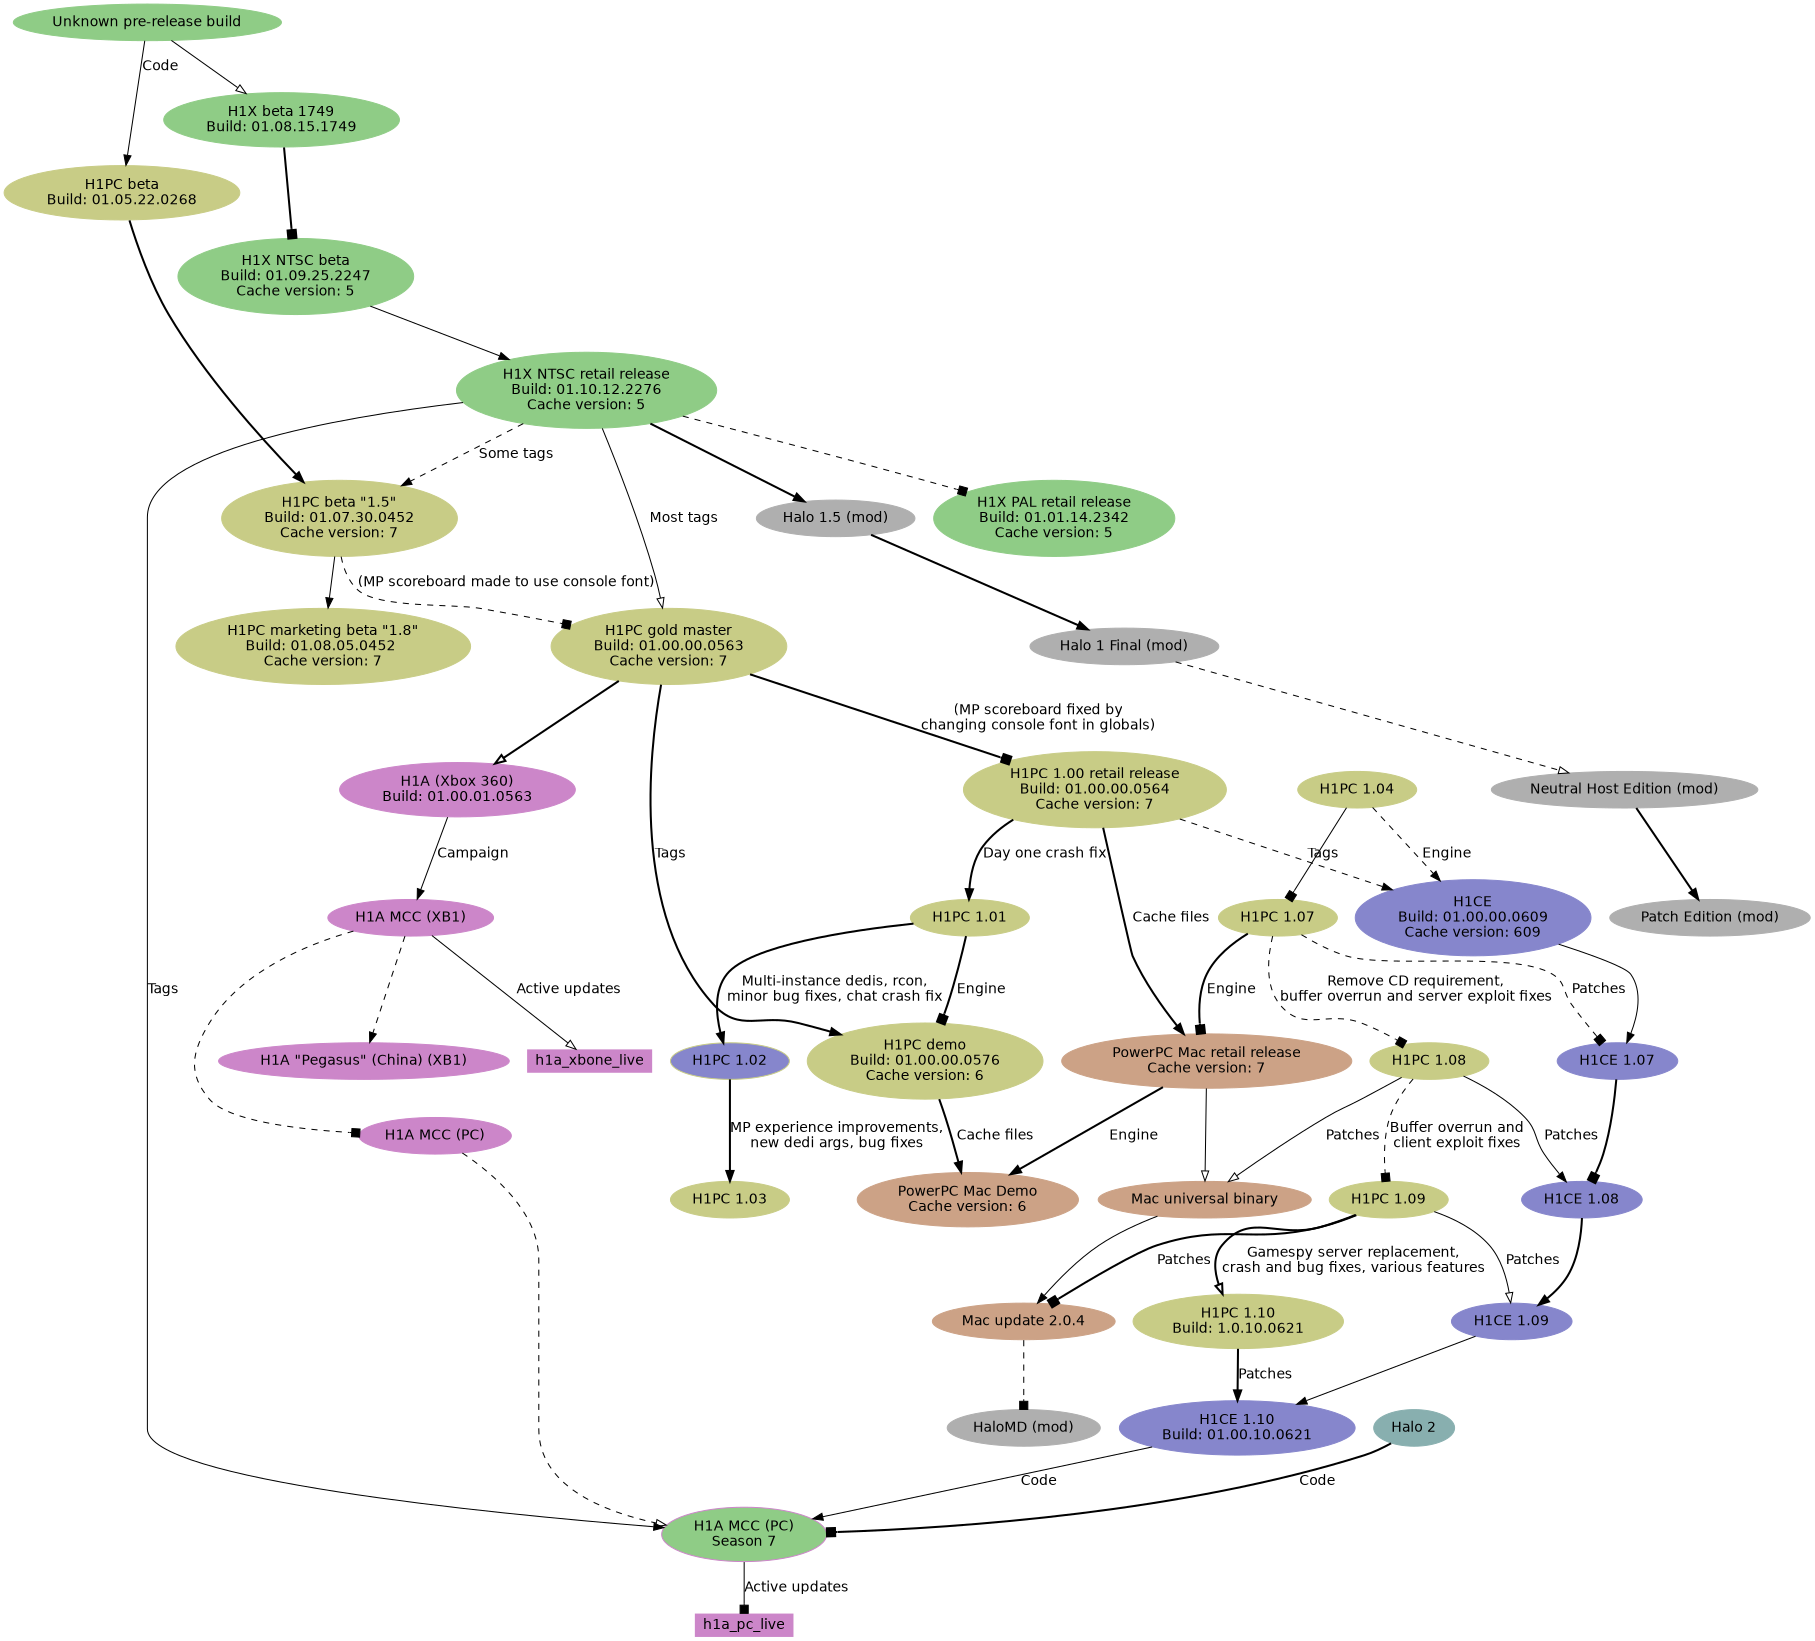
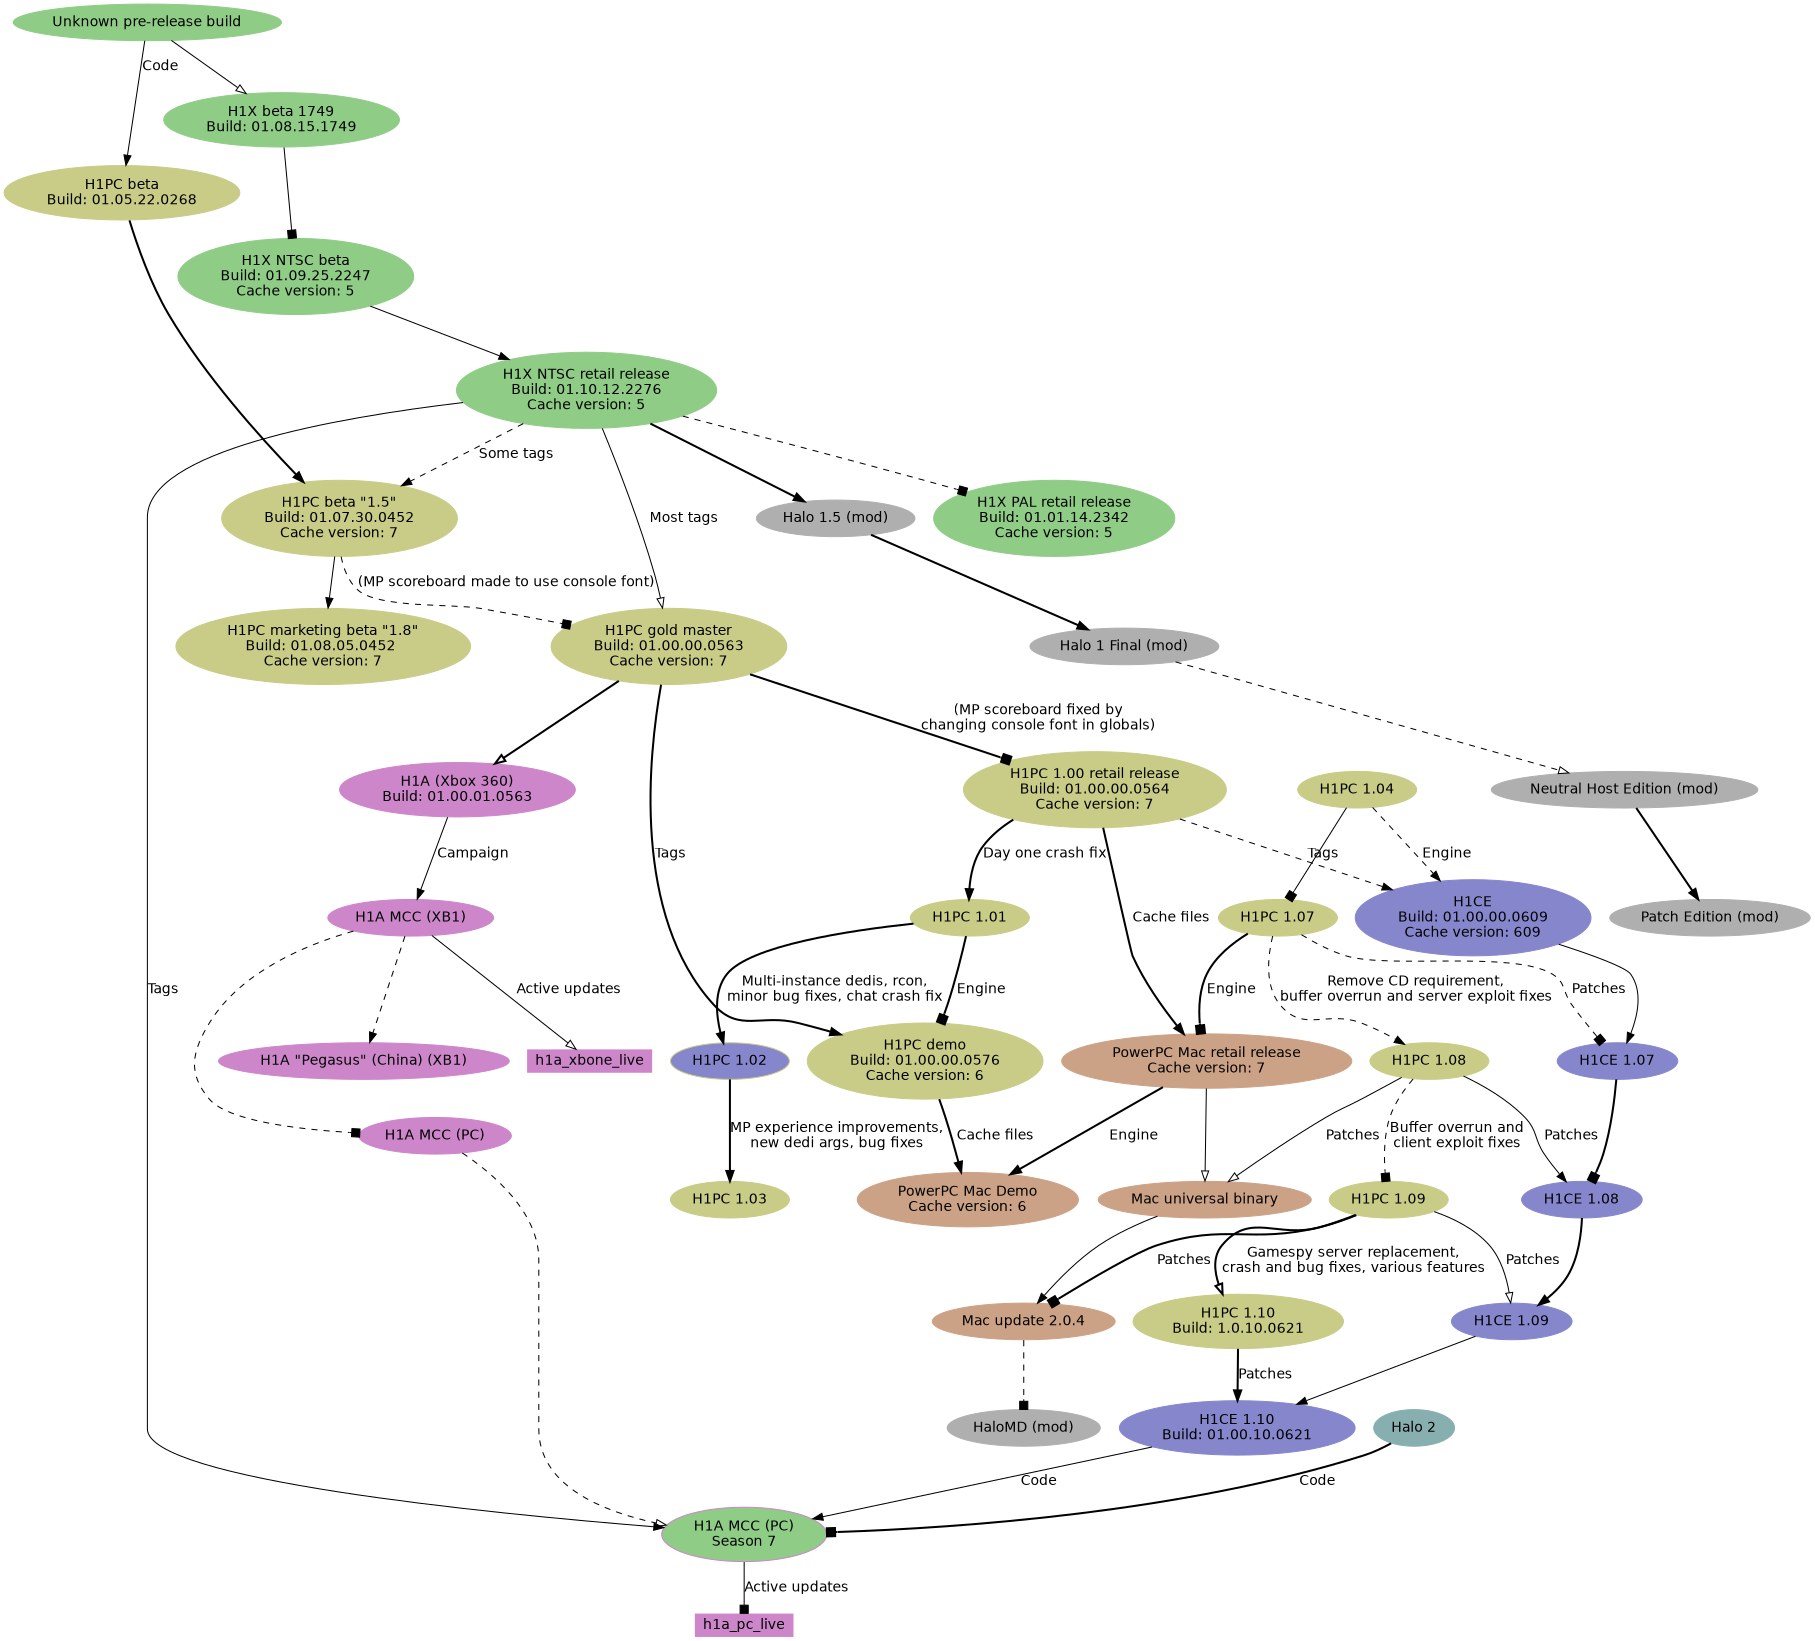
edge "H1X beta 1749 Build: 01.08.15.1749" -> "H1X NTSC beta Build: 01.09.25.2247 Cache version: 5": style bold -> solid
edge "H1PC 1.07" -> "H1PC 1.08": arrowhead box -> normal
